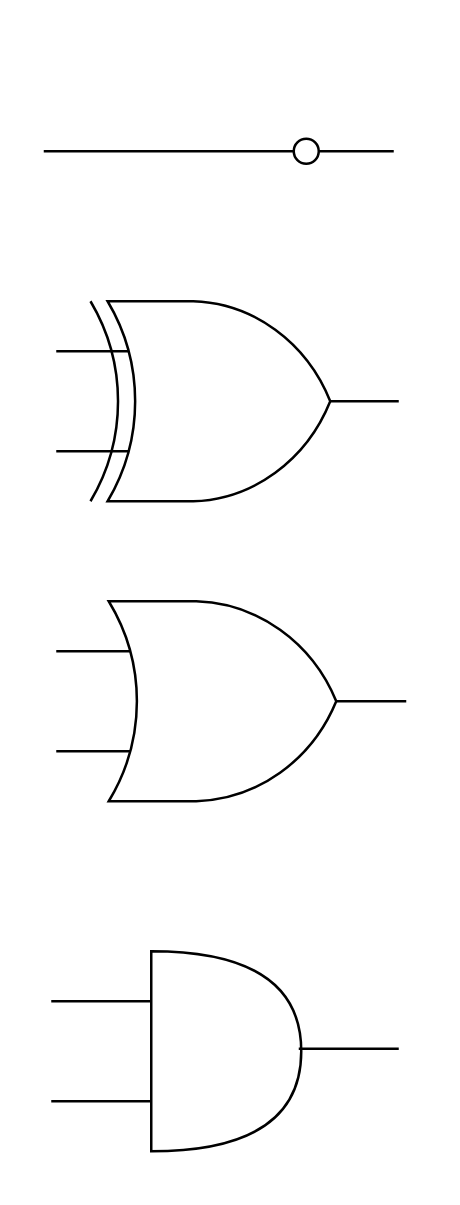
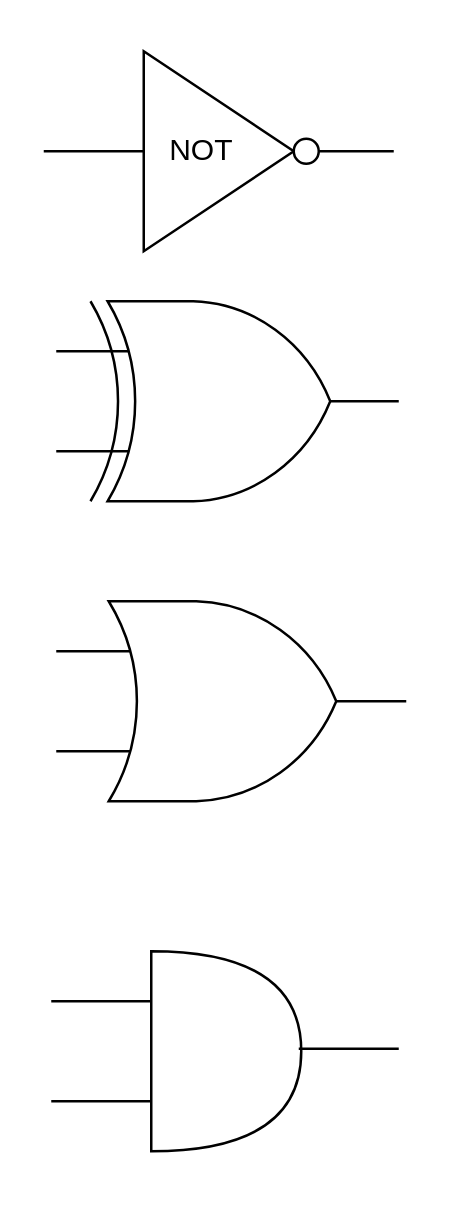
node "NOT": added
